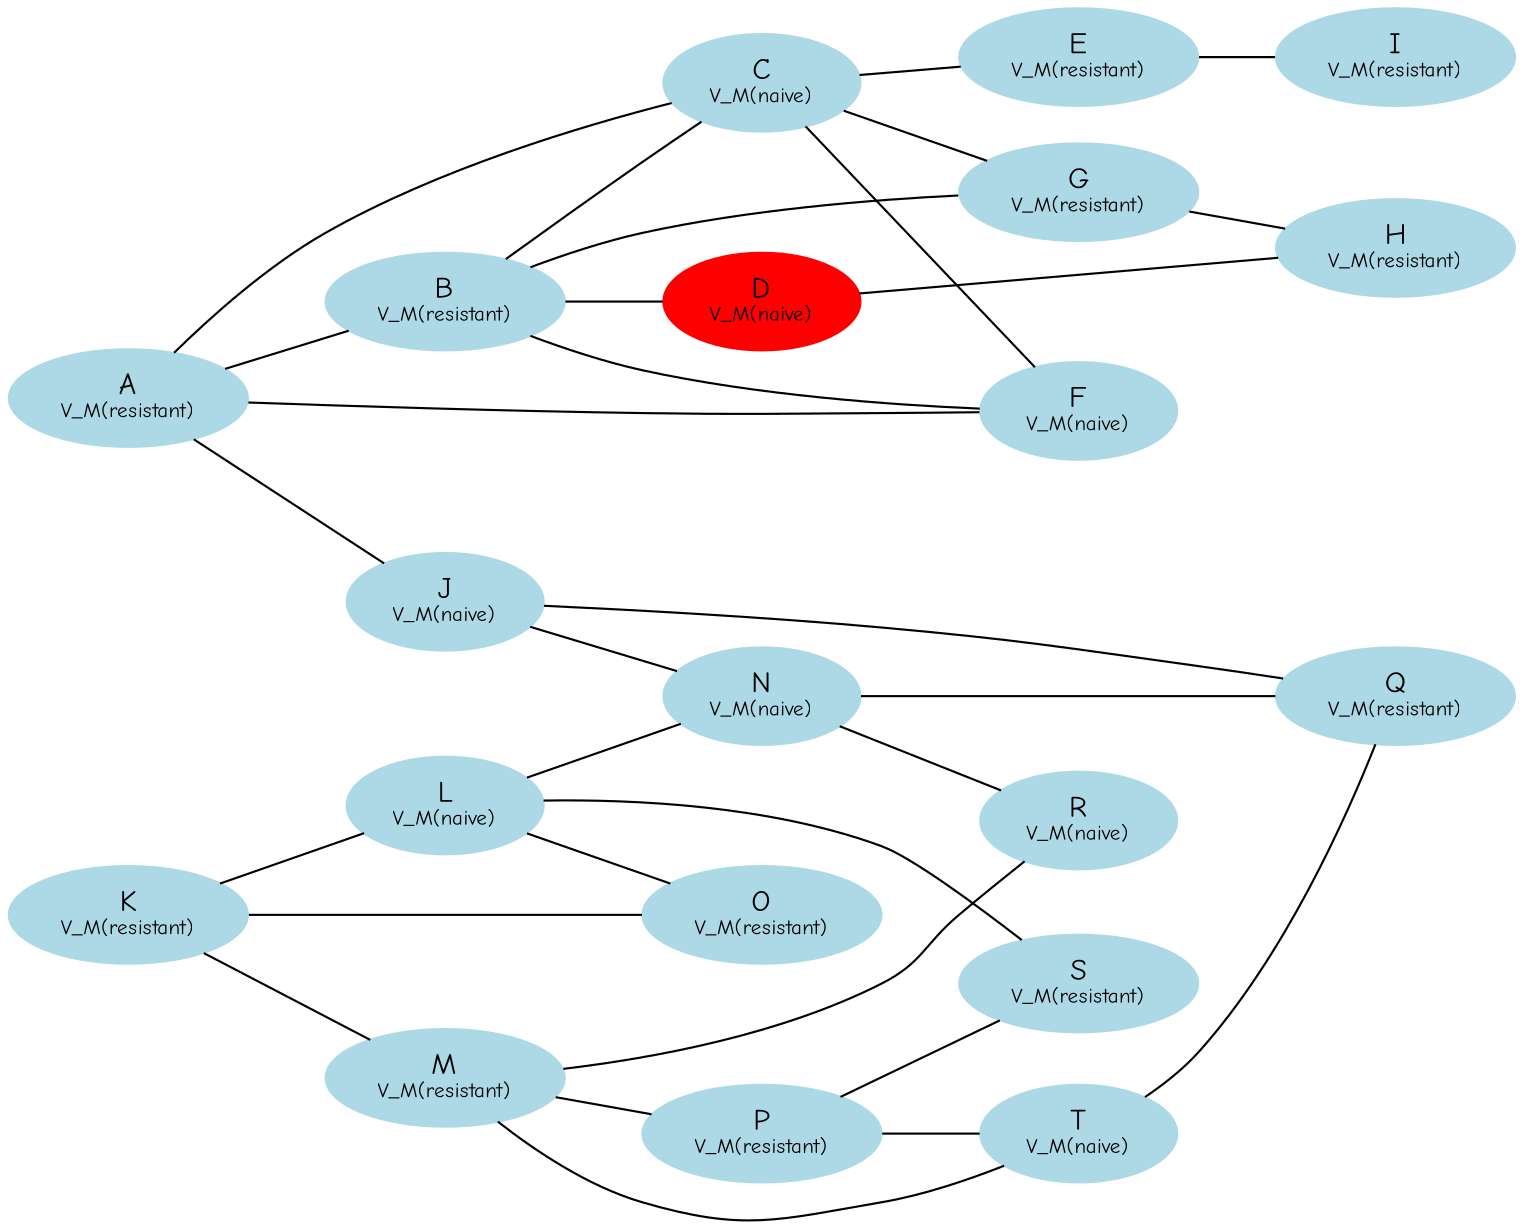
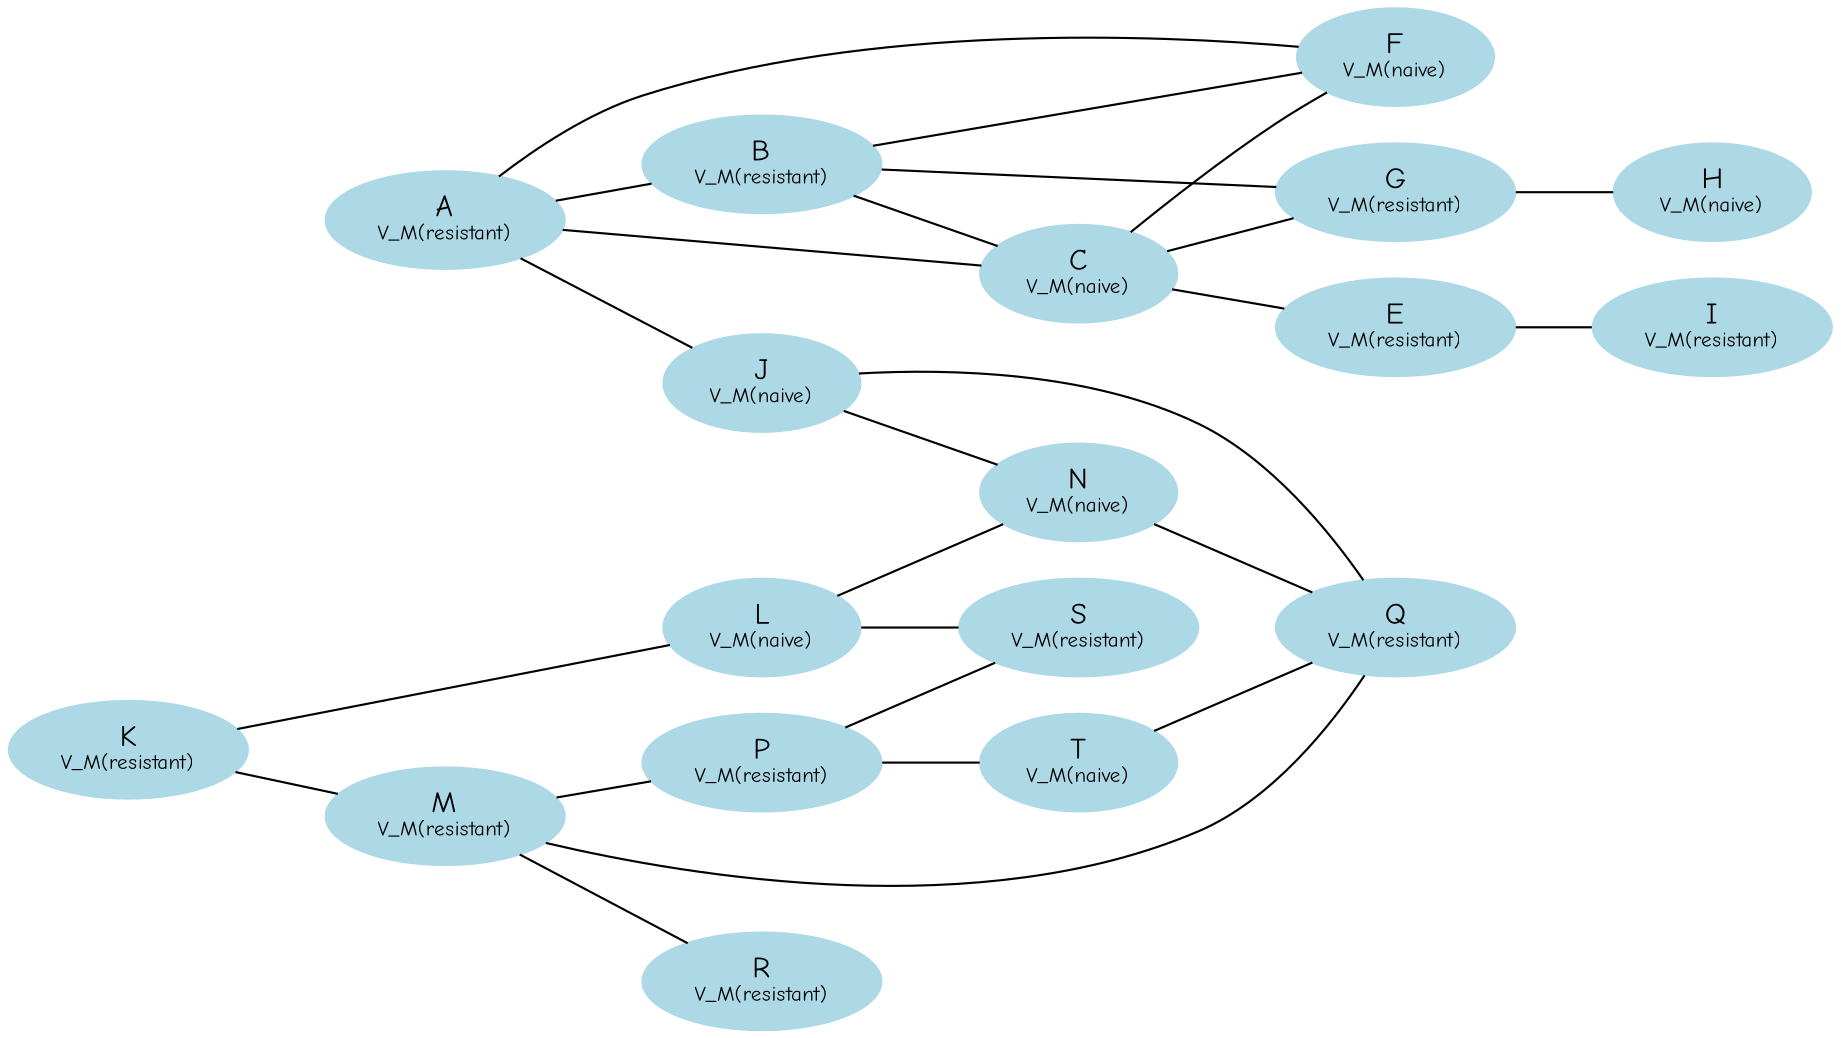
node "H": text "V_M(resistant)" -> "V_M(naive)"
node "D": removed
edge "N" -- "R": removed
node "R": text "V_M(naive)" -> "V_M(resistant)"
node "O": removed
edge "M" -- "T": now "M" -- "Q"
